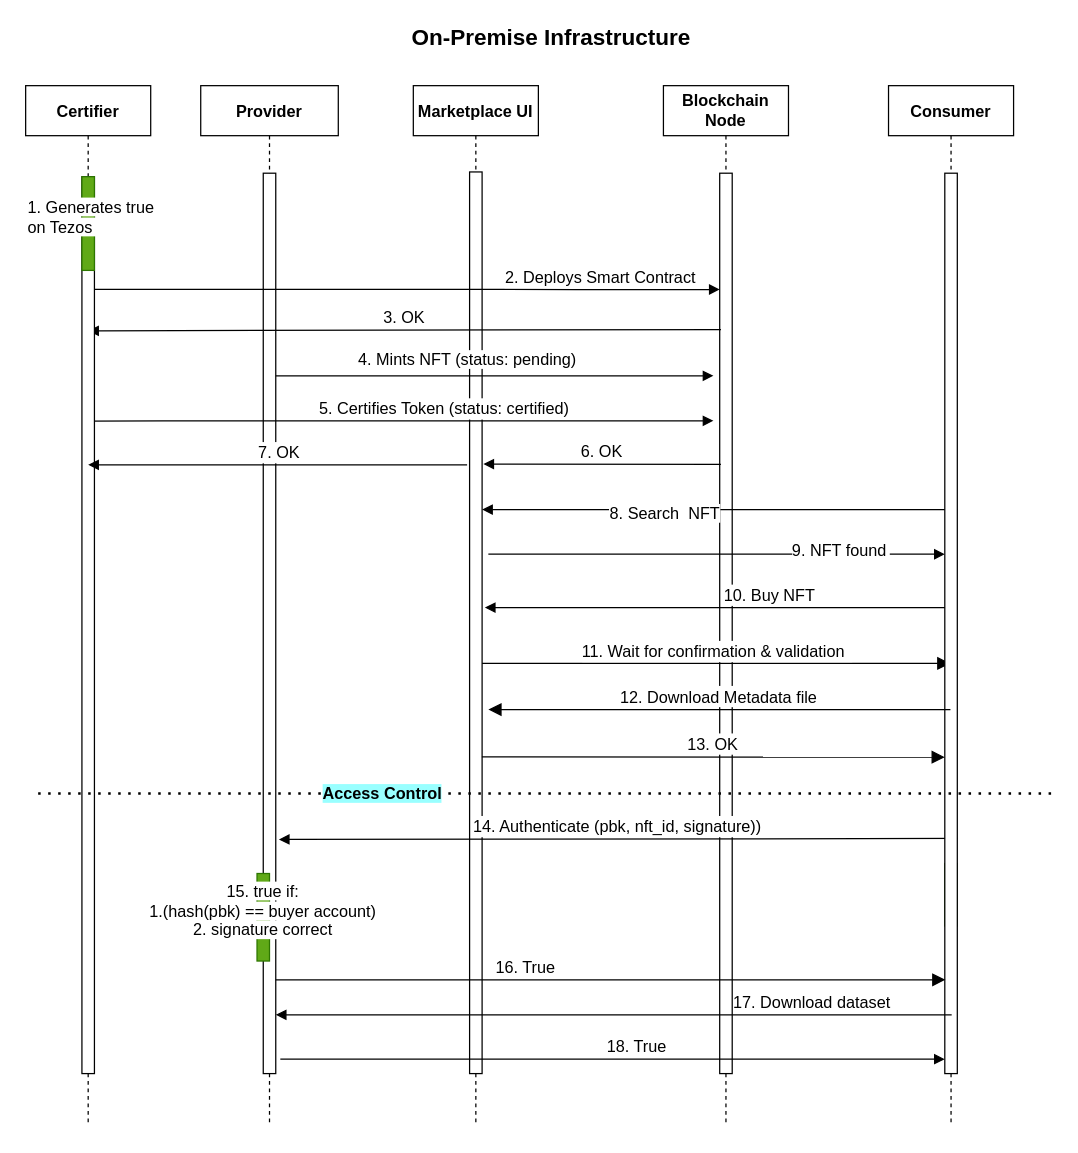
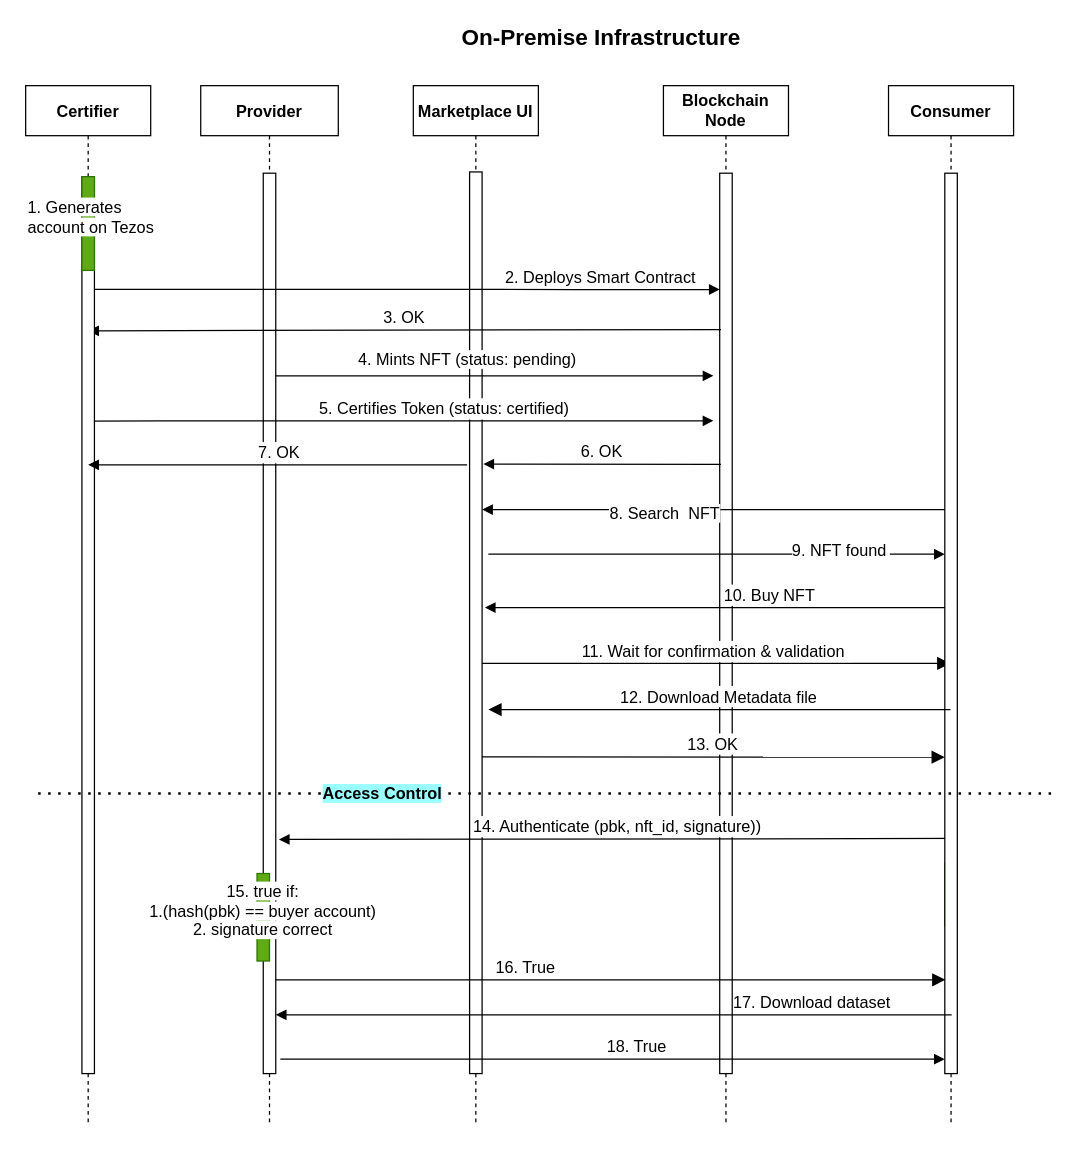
node "On-Premise Infrastructure": moved (551, 38) -> (601, 38)
node "1. Generates true on Tezos": label "1. Generates true on Tezos" -> "1. Generates account on Tezos"
